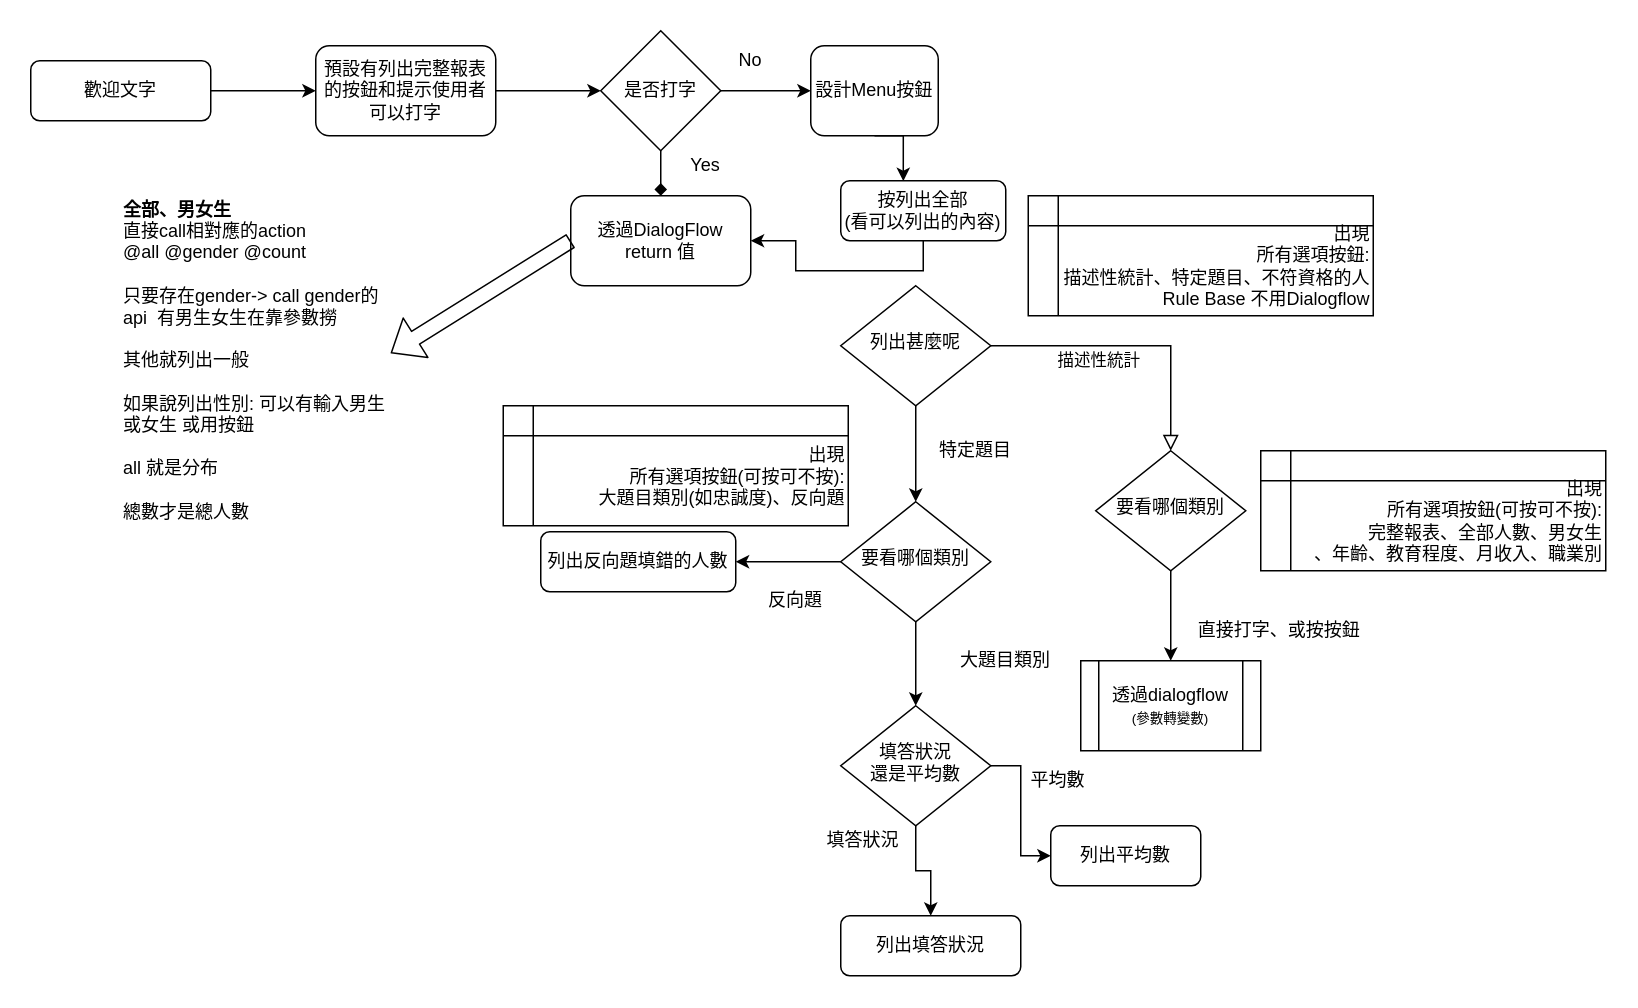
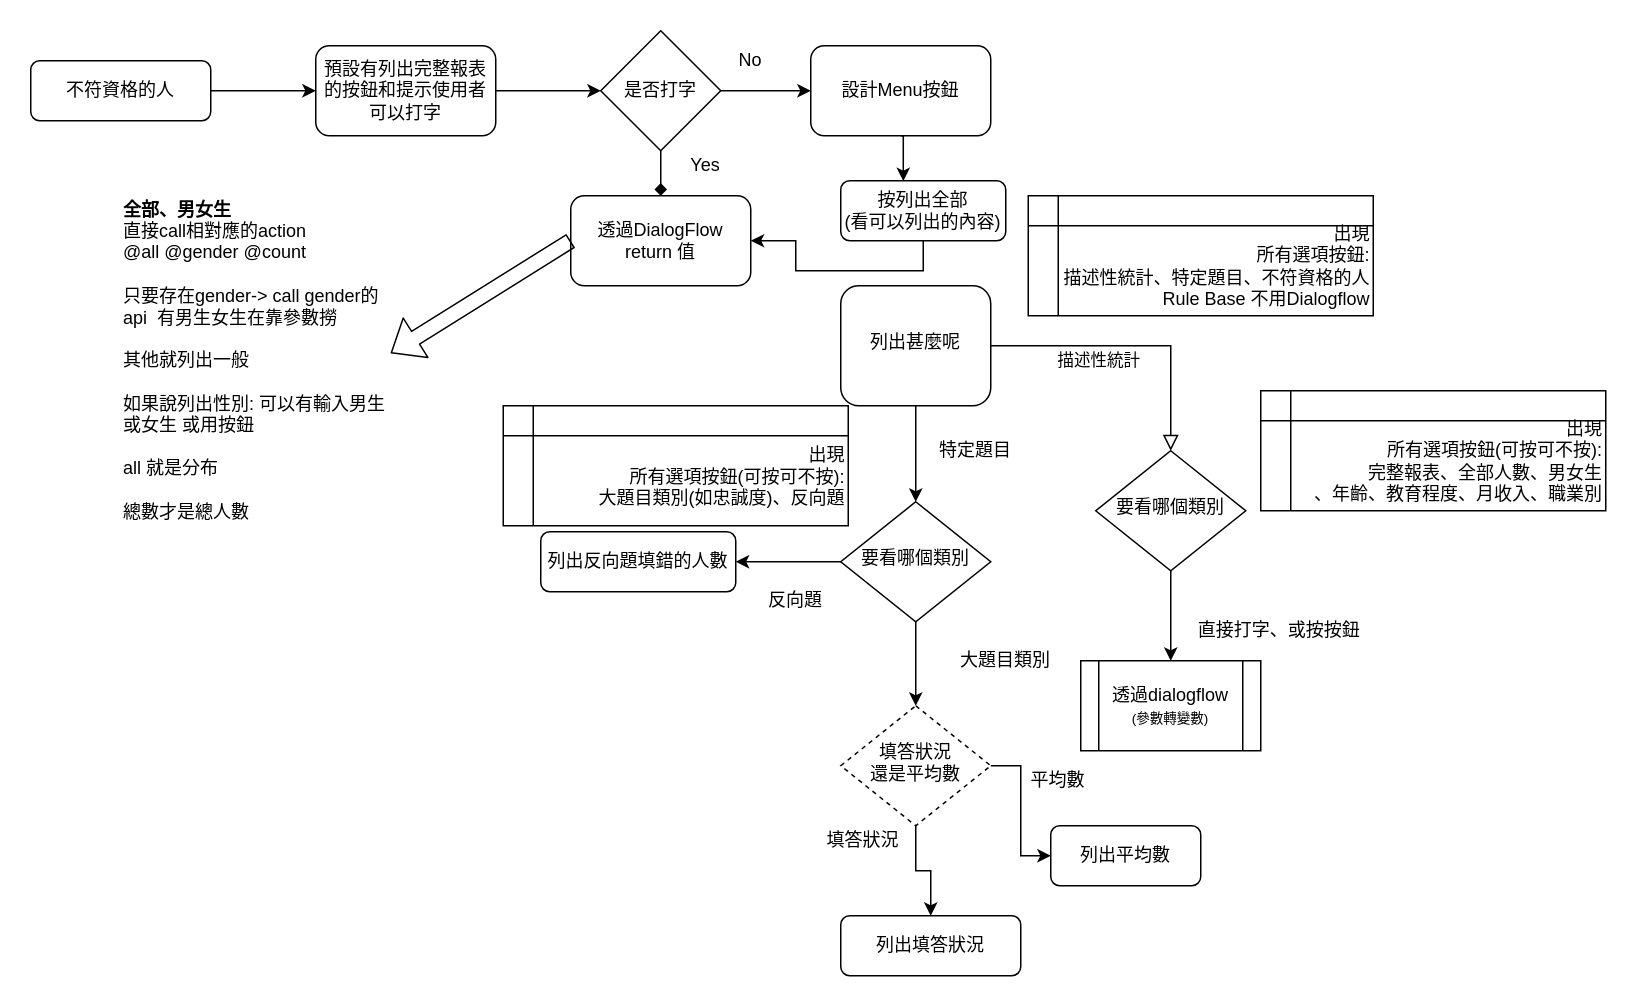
node "歡迎文字": label "歡迎文字" -> "不符資格的人"
node "設計Menu按鈕": size 128x90 -> 180x90
node "列出甚麼呢": shape diamond -> rounded rectangle
node "出現 所有選項按鈕(可按可不按): 完整報表、全部人數、男女生 、年齡、教育程度、月收入、職業別": moved (1433, 511) -> (1433, 451)
node "填答狀況 還是平均數": style solid -> dashed
